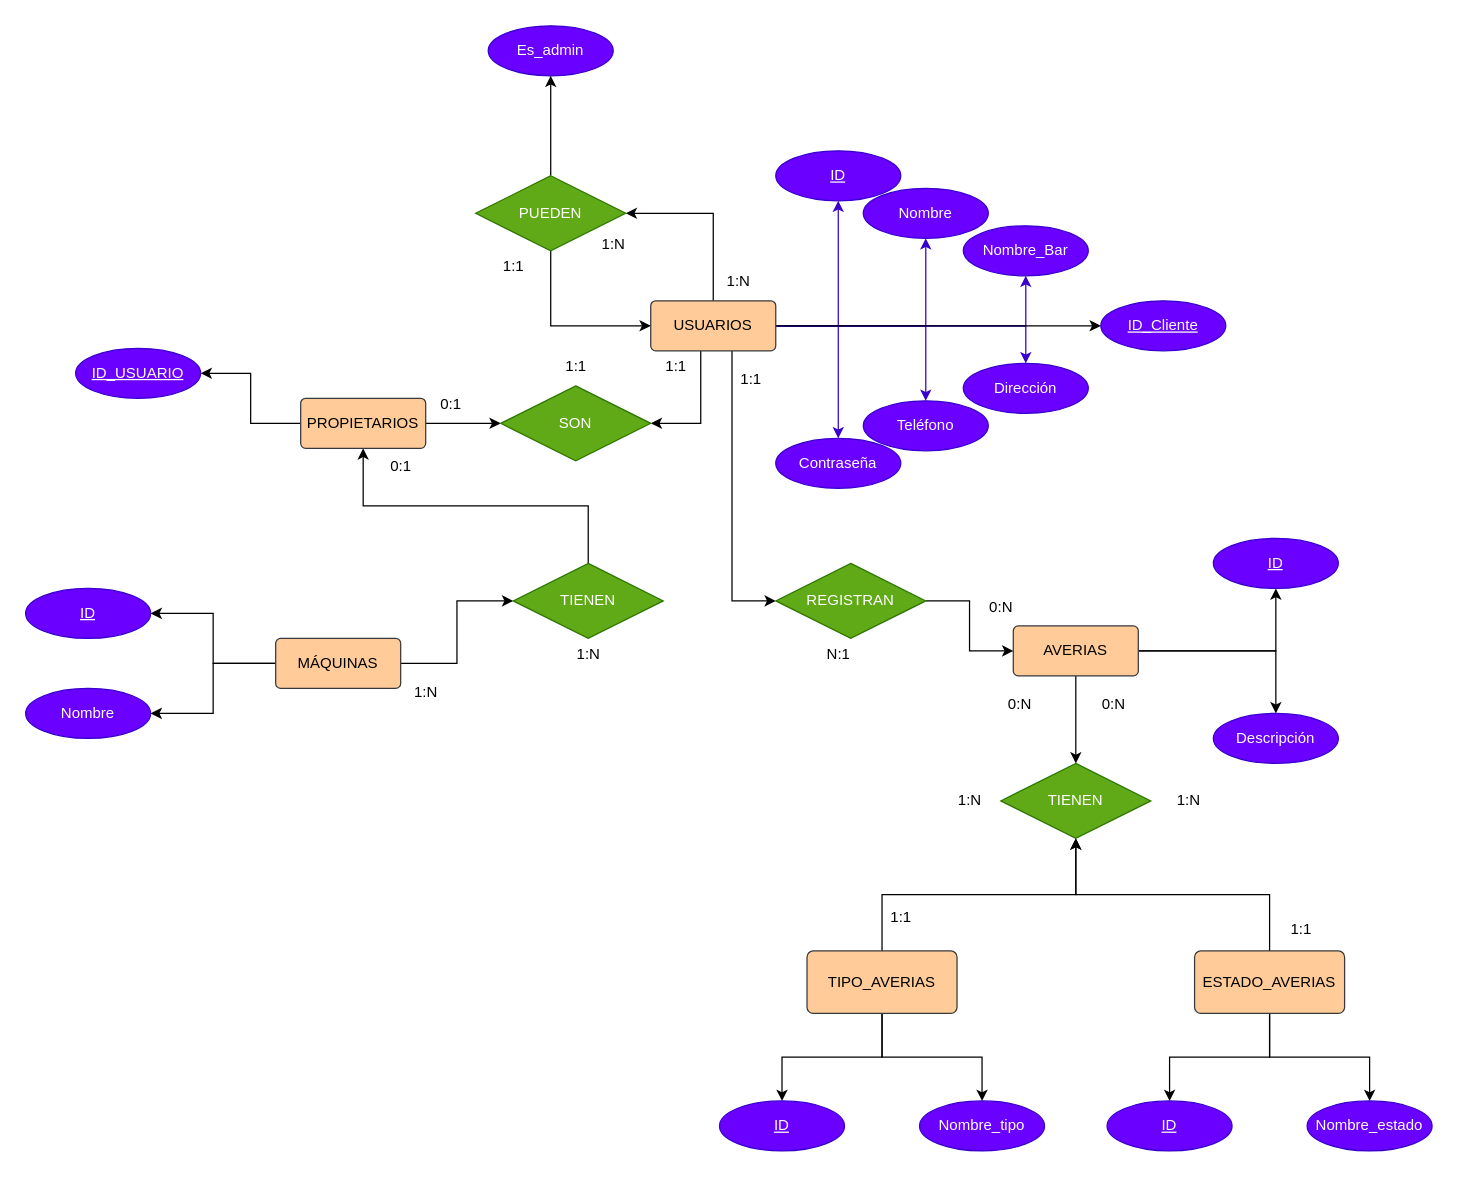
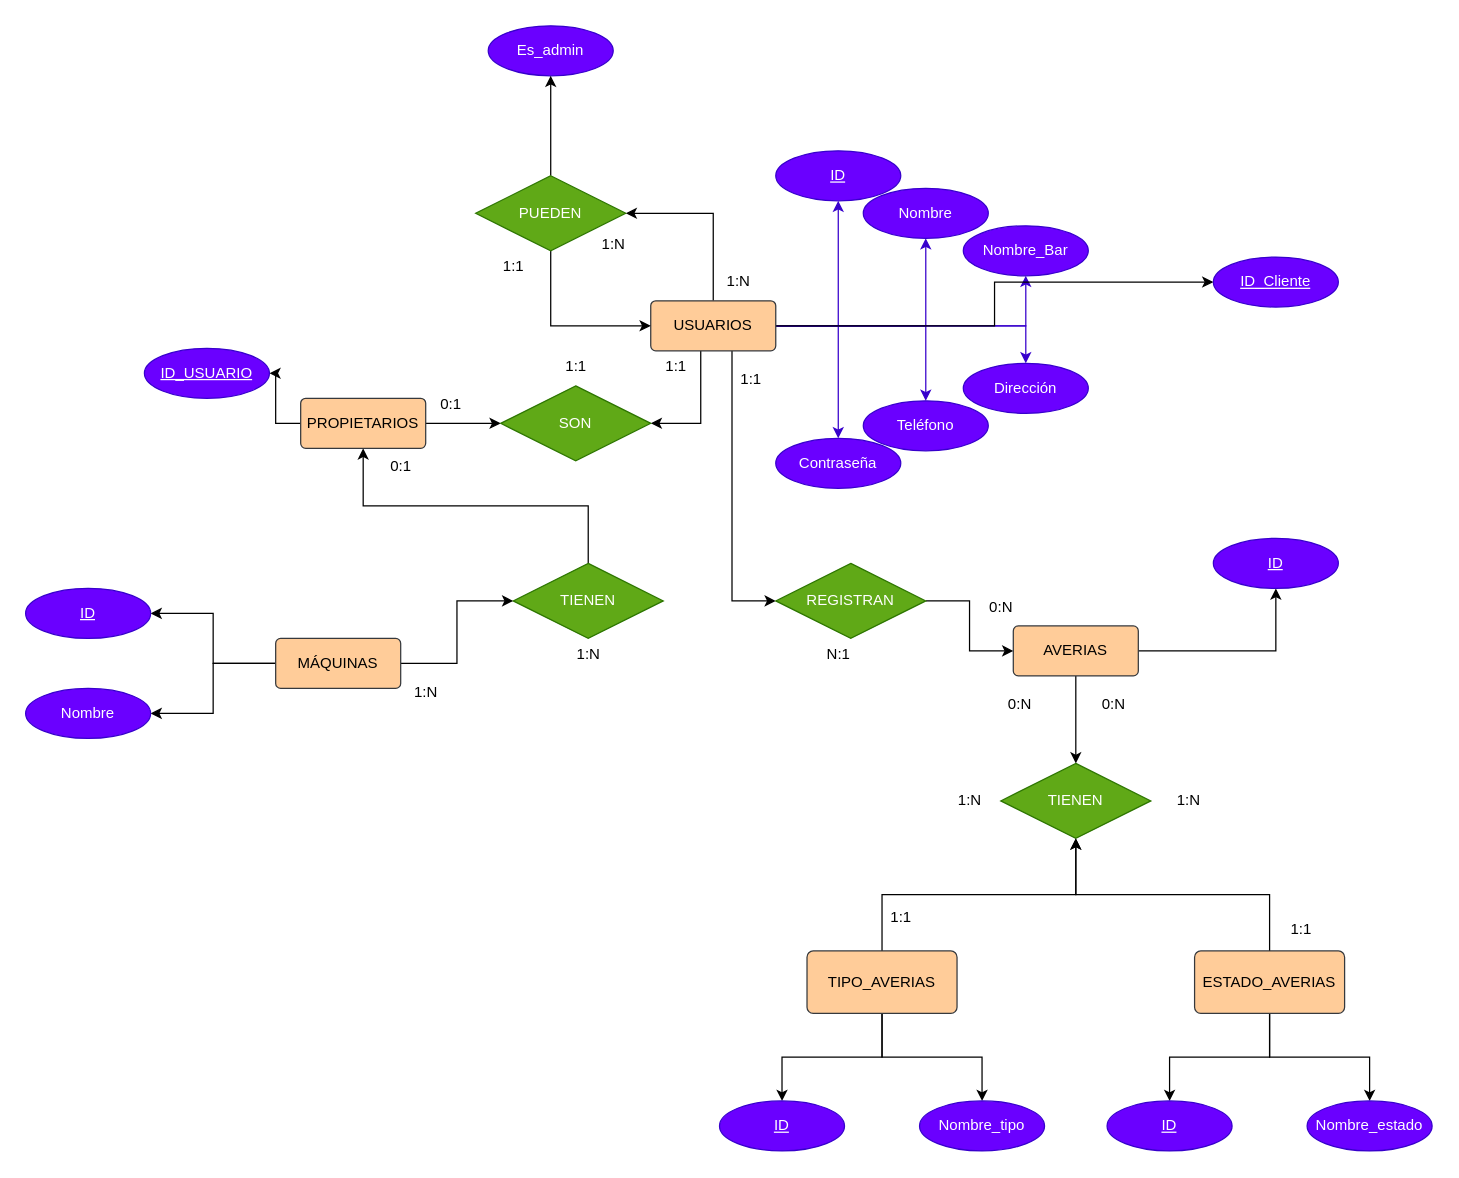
node "ID_Cliente": moved (1163, 326) -> (1276, 282)
node "ID_USUARIO": moved (138, 373) -> (207, 373)
edge "AVERIAS" -> "Descripción": removed
node "Descripción": removed
